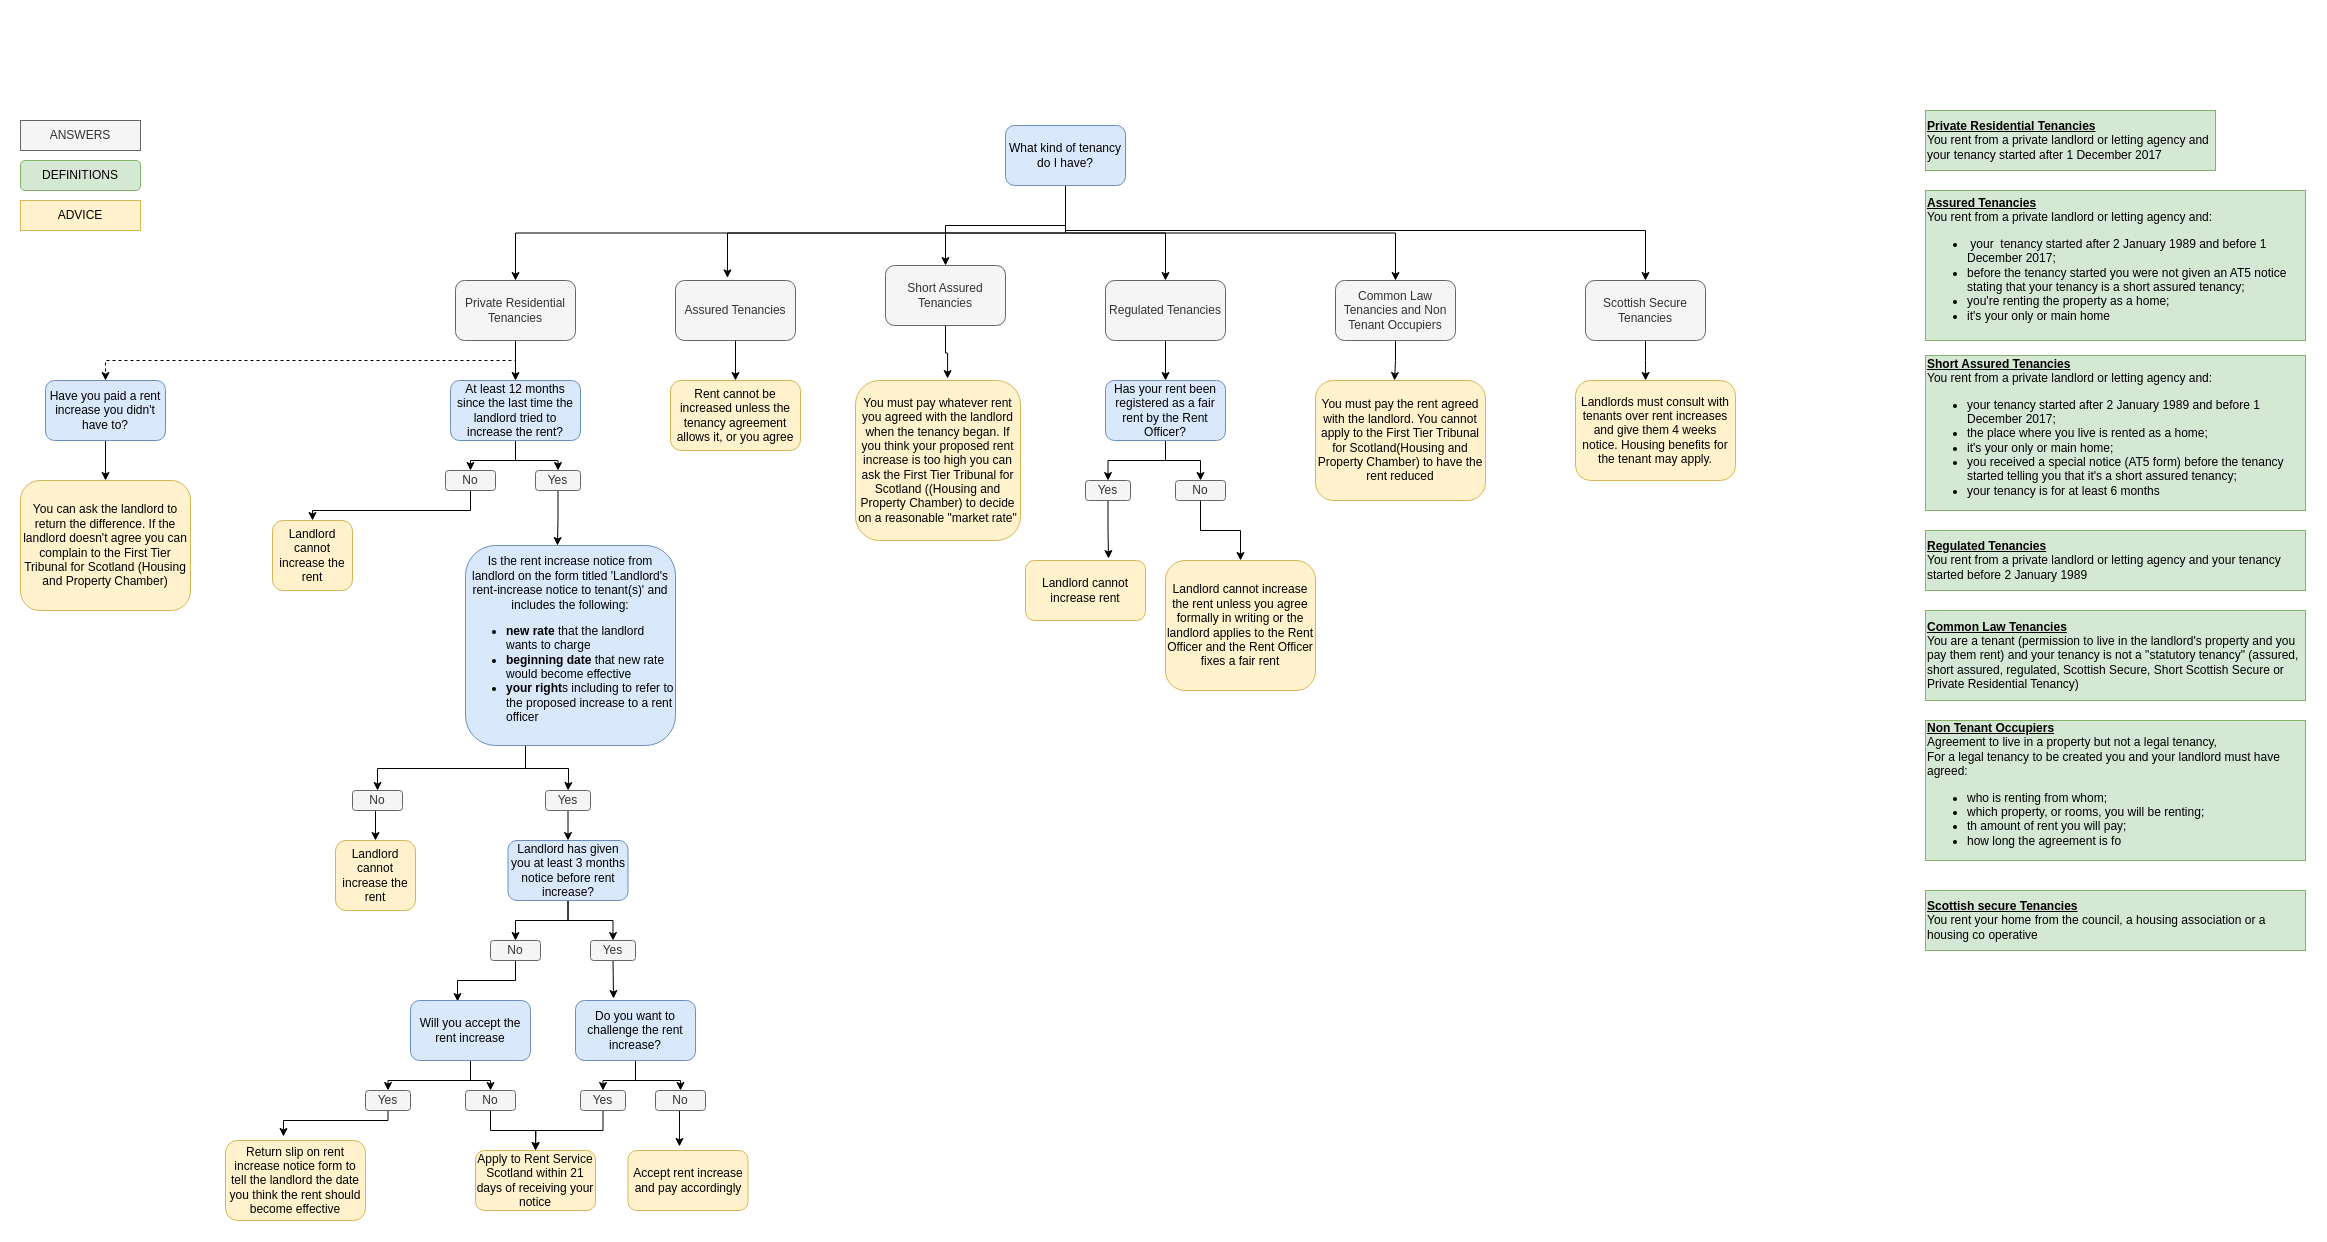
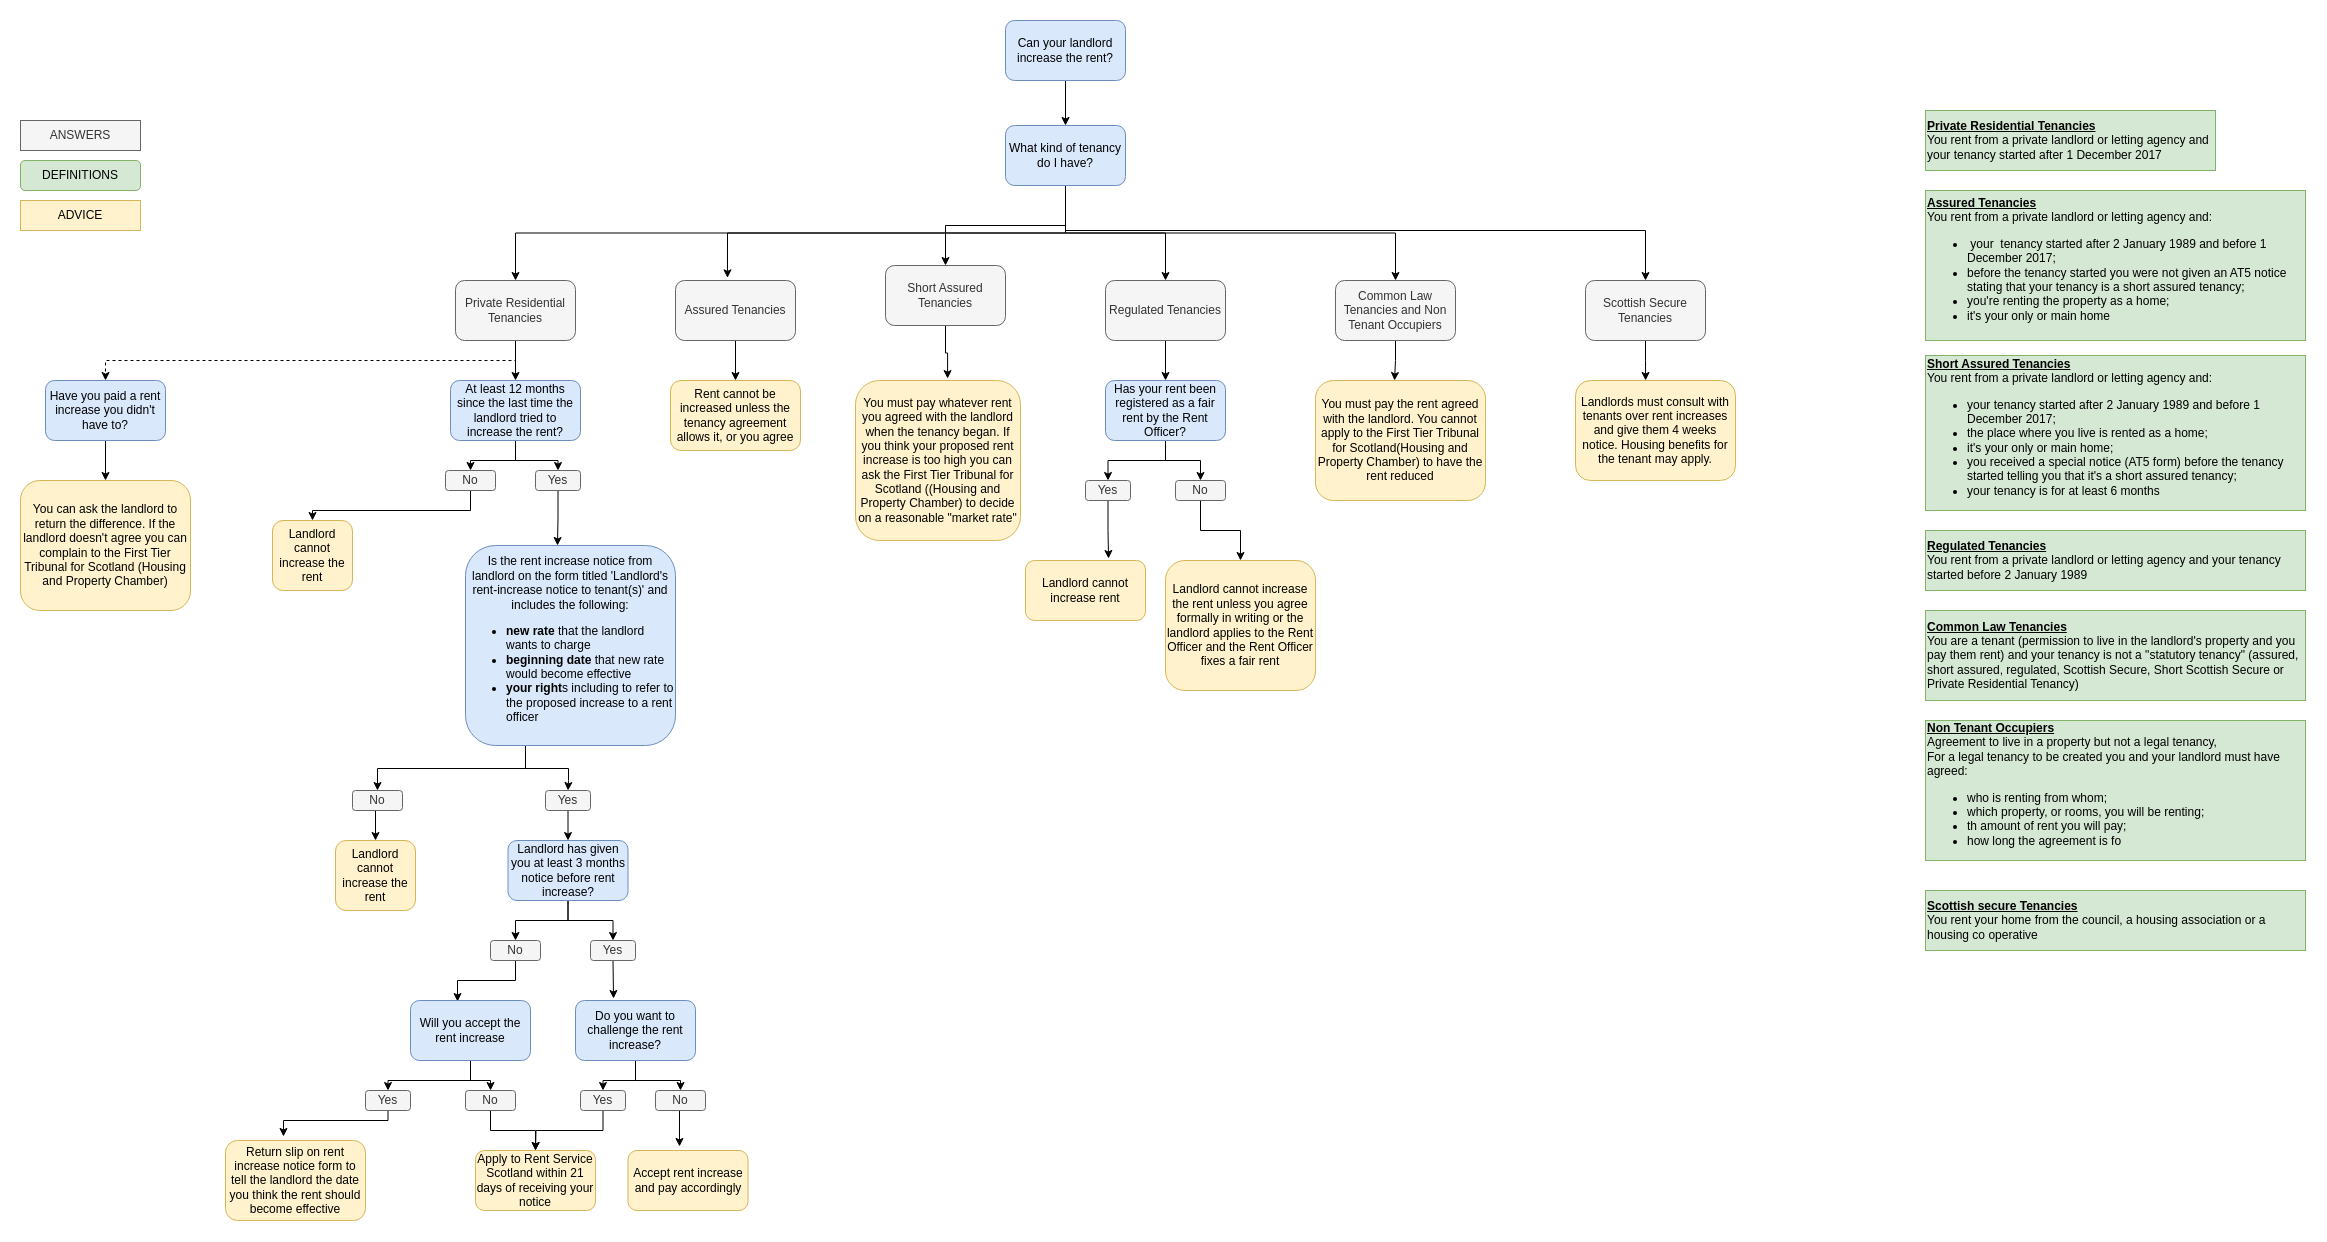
node "Can your landlord increase the rent?": added
edge "Can your landlord increase the rent?" -> "What kind of tenancy do I have?": added
